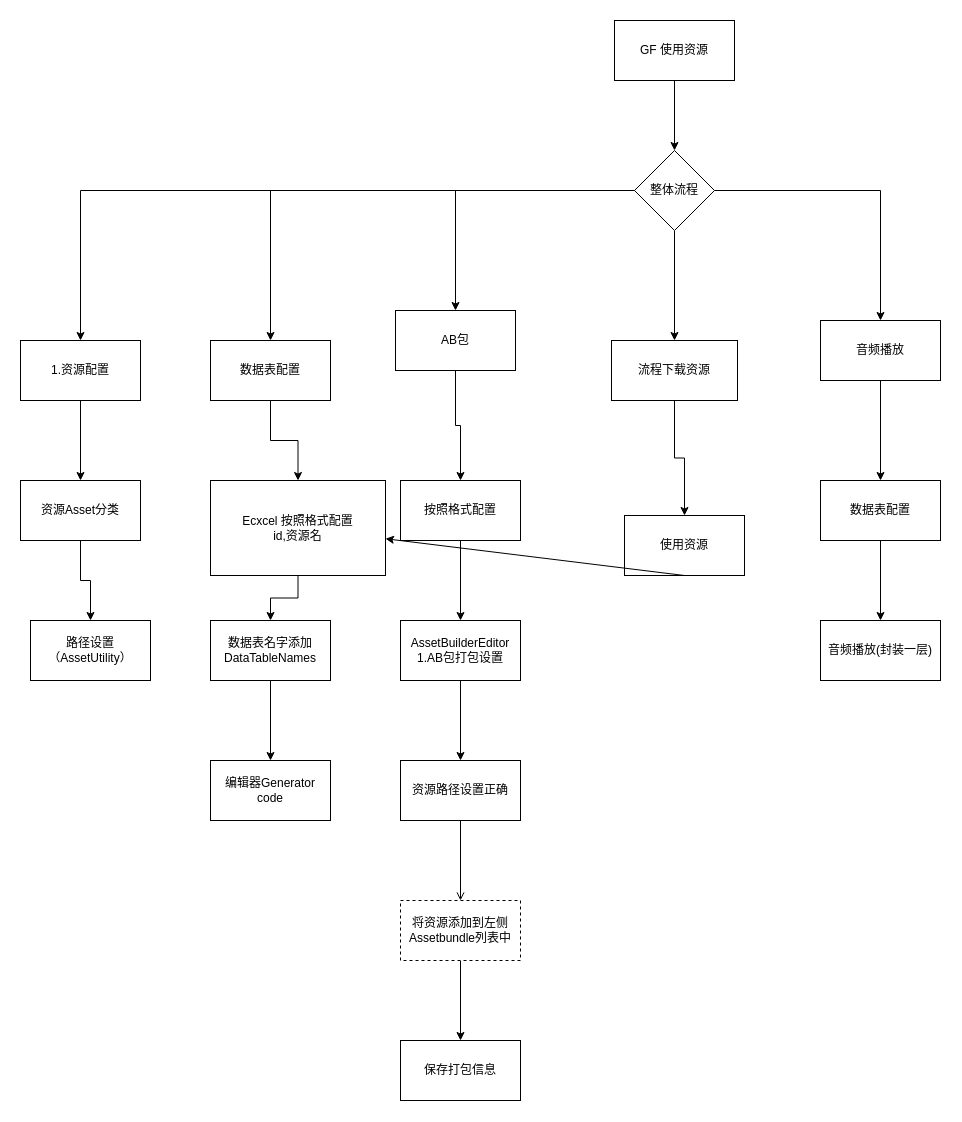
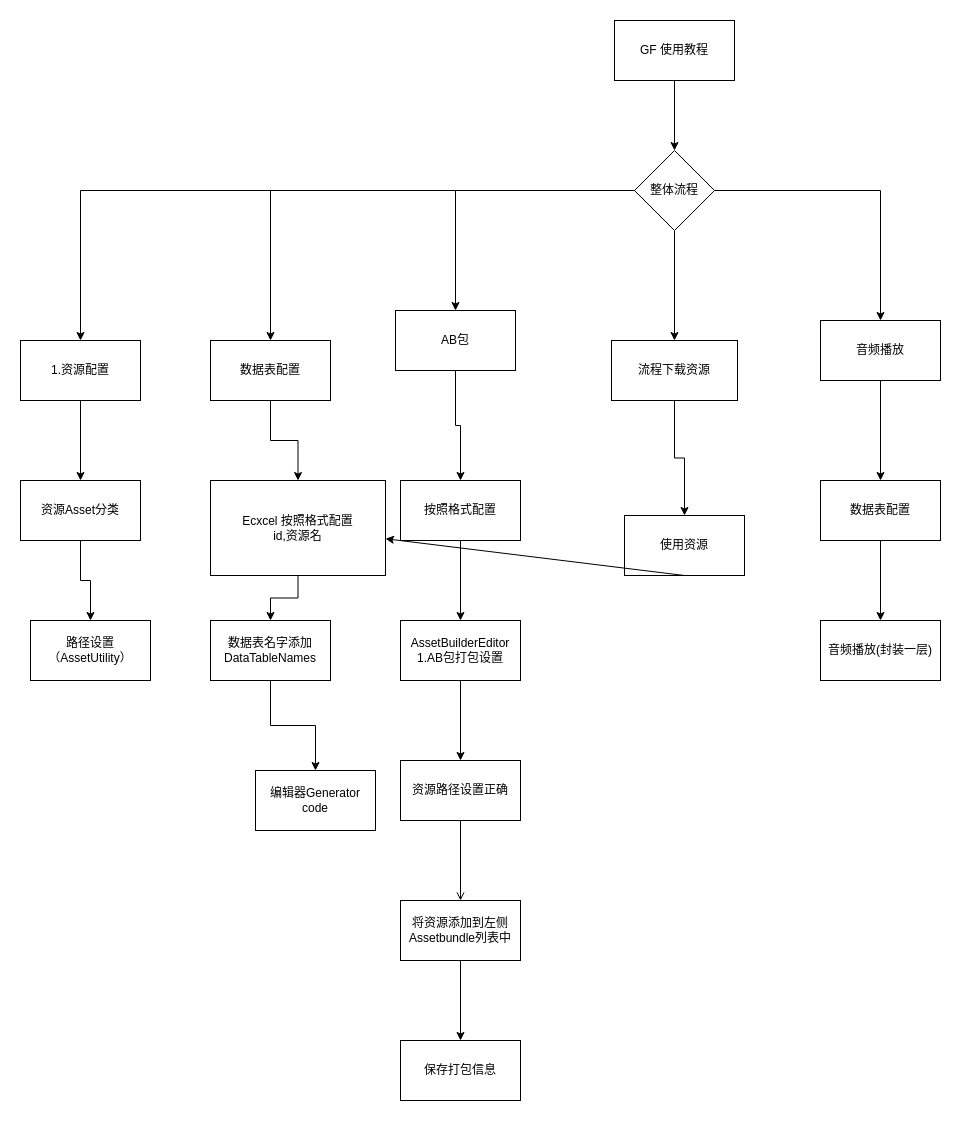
node "GF 使用资源": label "GF 使用资源" -> "GF 使用教程"
node "编辑器Generator code": moved (271, 791) -> (316, 801)
node "将资源添加到左侧Assetbundle列表中": style dashed -> solid
